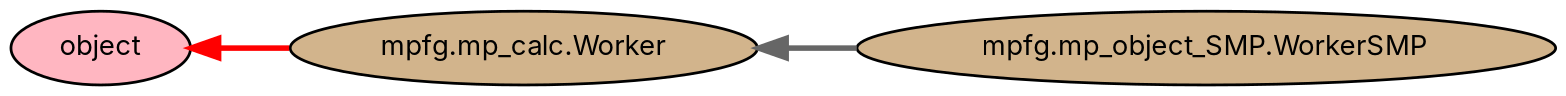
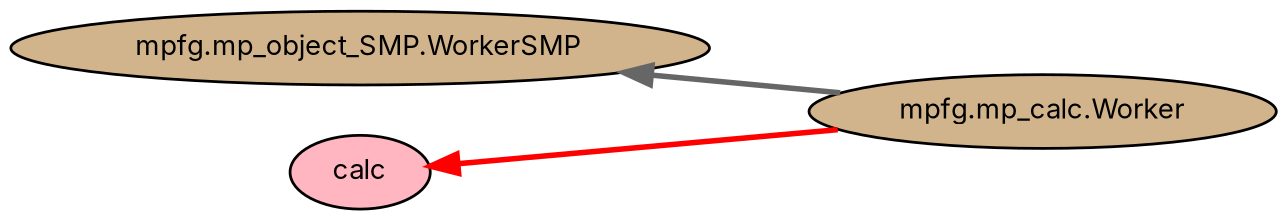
node "object": label "object" -> "calc"
edge "mpfg.mp_object_SMP.WorkerSMP" -> "mpfg.mp_calc.Worker": reversed
